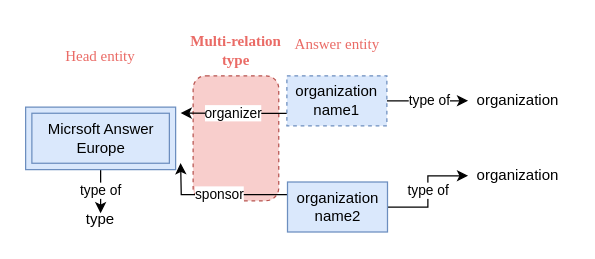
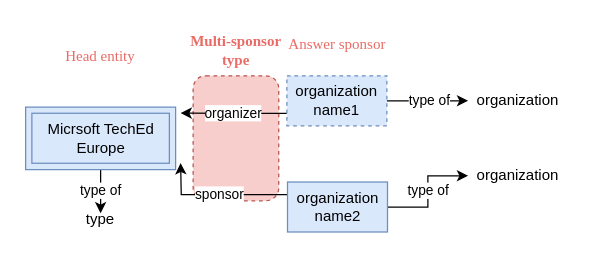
node "Answer entity": label "Answer entity" -> "Answer sponsor"
node "Multi-relation type": label "Multi-relation type" -> "Multi-sponsor type"
node "Micrsoft Answer Europe": label "Micrsoft Answer Europe" -> "Micrsoft TechEd Europe"
